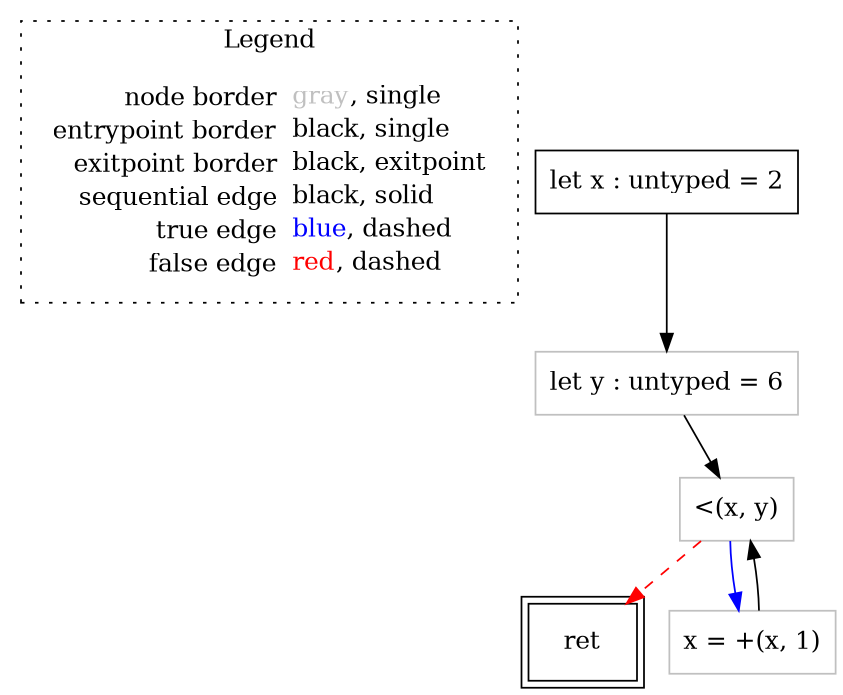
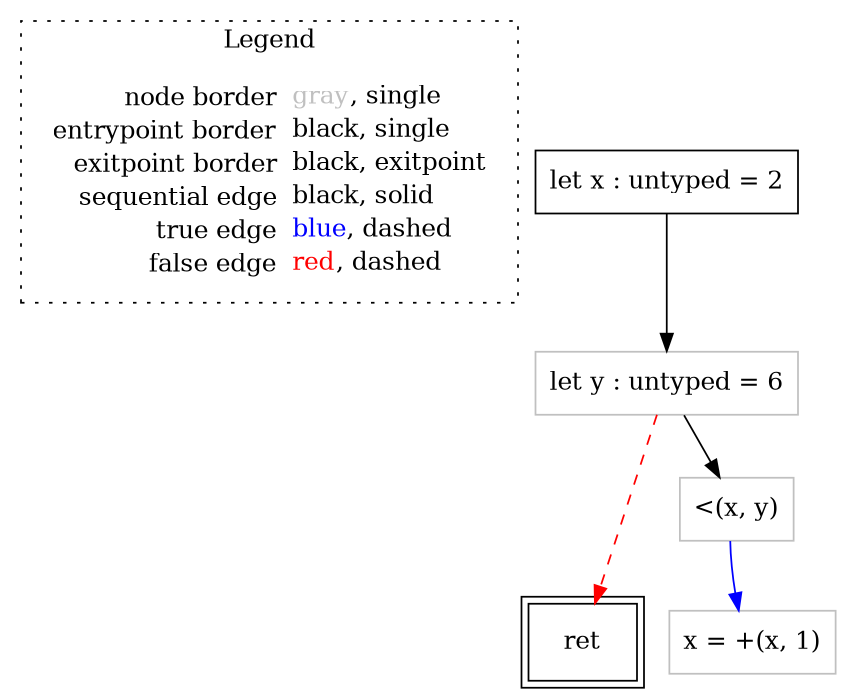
edge "<(x, y)" -> "ret": now "let y : untyped = 6" -> "ret"
edge "x = +(x, 1)" -> "<(x, y)": removed
